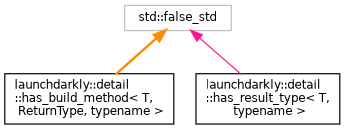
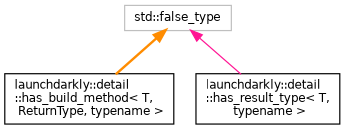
node "std::false_std": label "std::false_std" -> "std::false_type"
